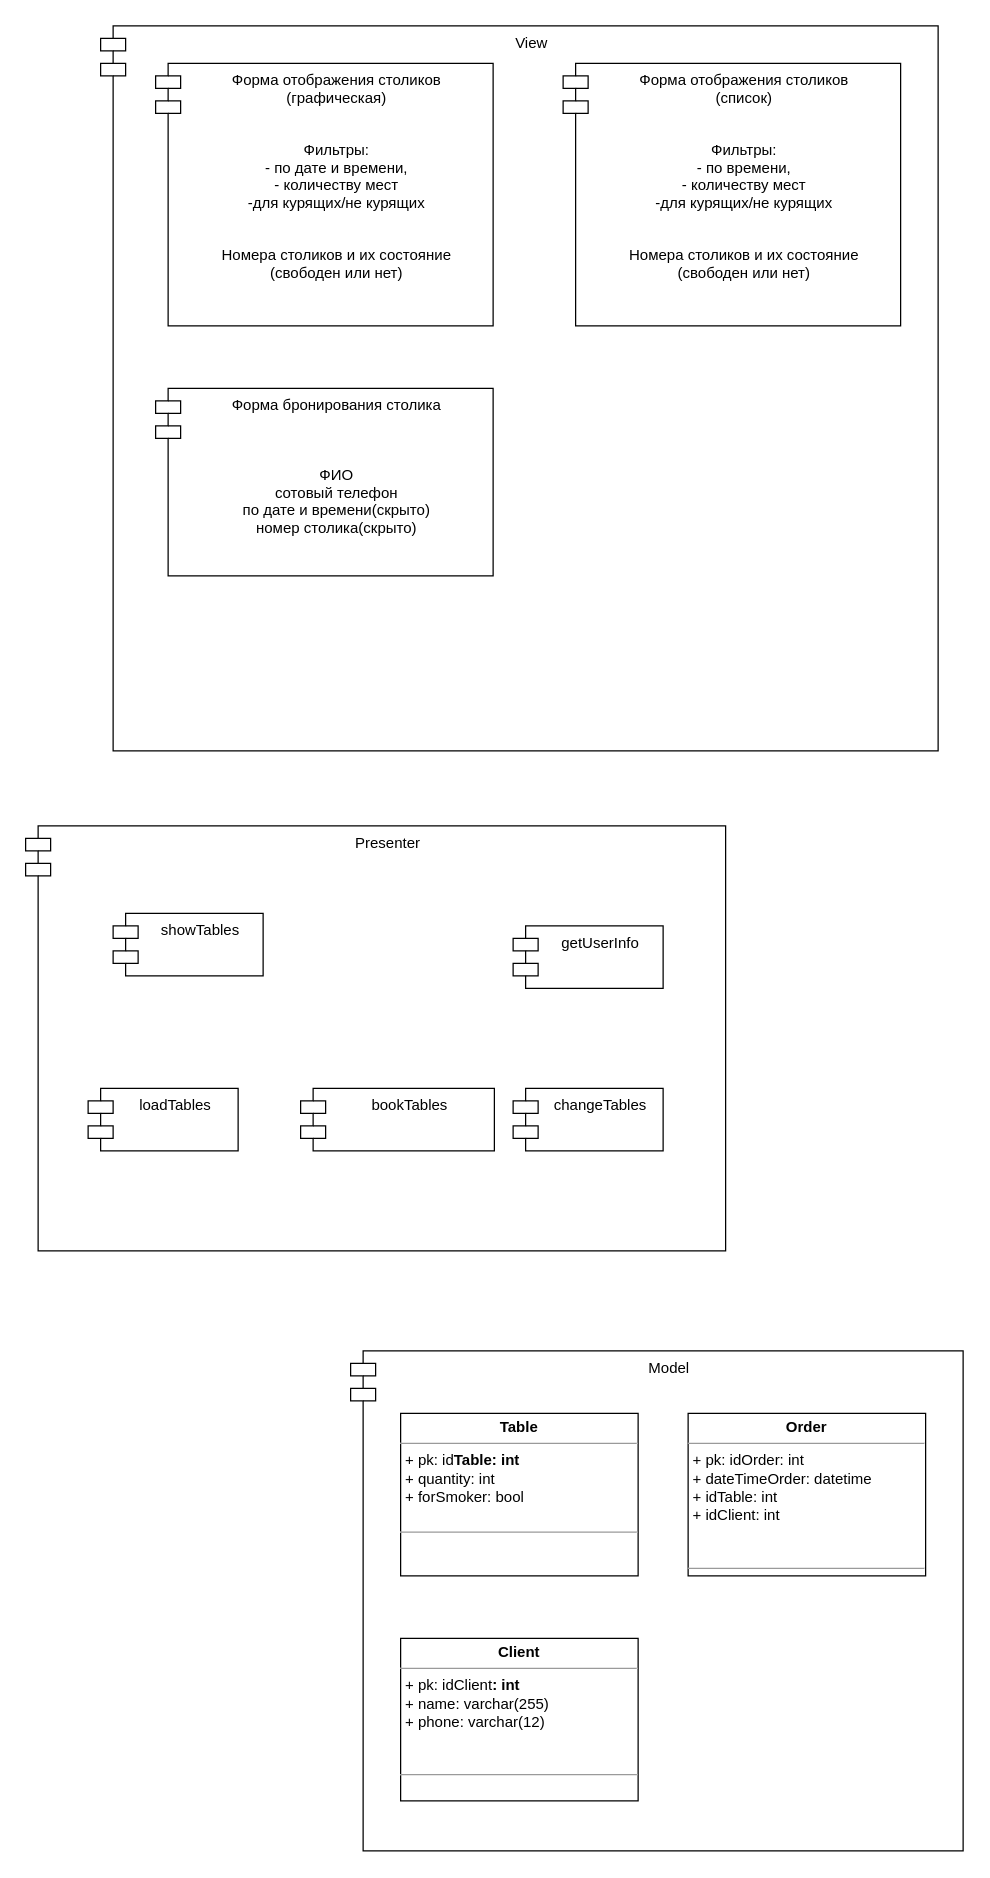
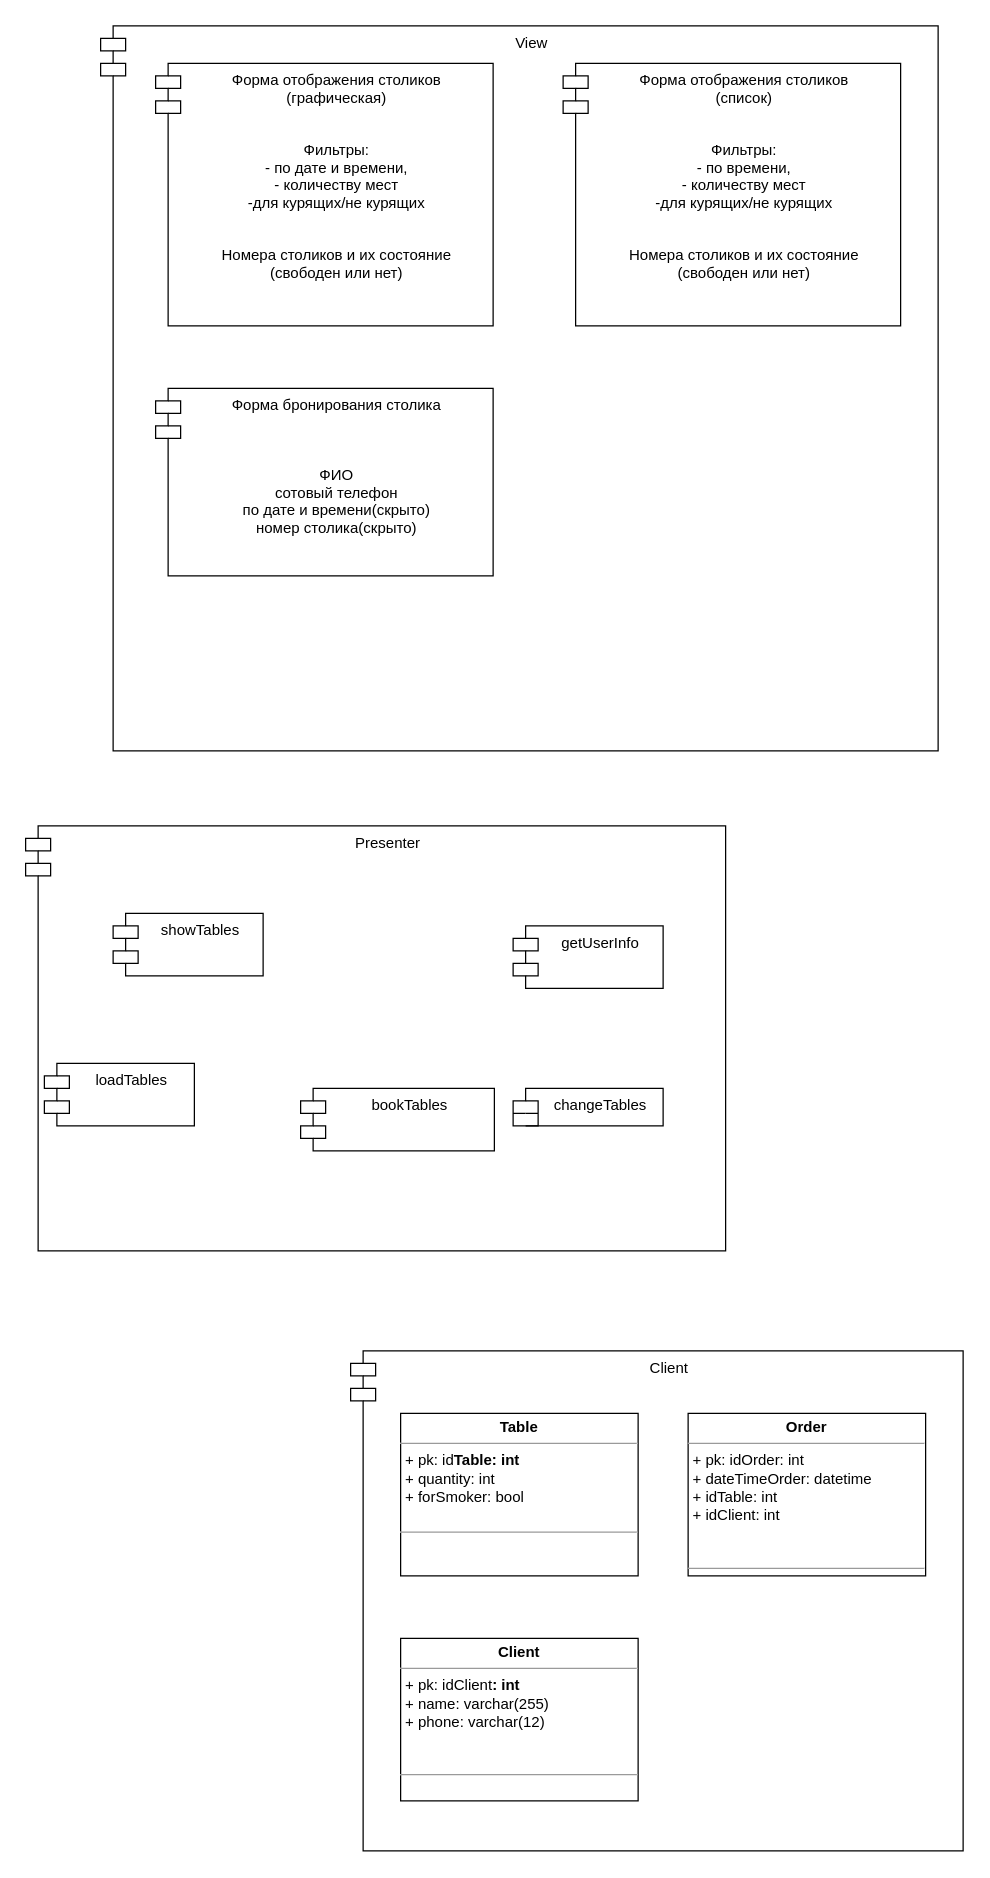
node "loadTables": moved (163, 1119) -> (119, 1094)
node "changeTables": size 150x63 -> 150x38
node "Model": label "Model" -> "Client"
